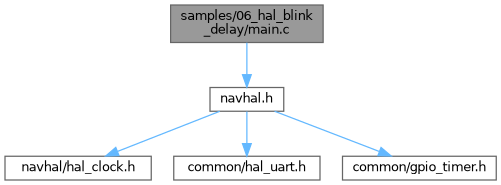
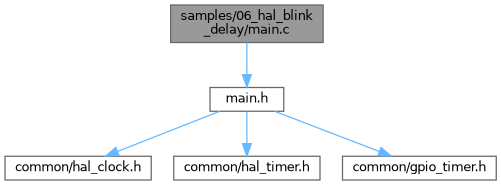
node "navhal.h": label "navhal.h" -> "main.h"
node "navhal/hal_clock.h": label "navhal/hal_clock.h" -> "common/hal_clock.h"
node "common/hal_uart.h": label "common/hal_uart.h" -> "common/hal_timer.h"
